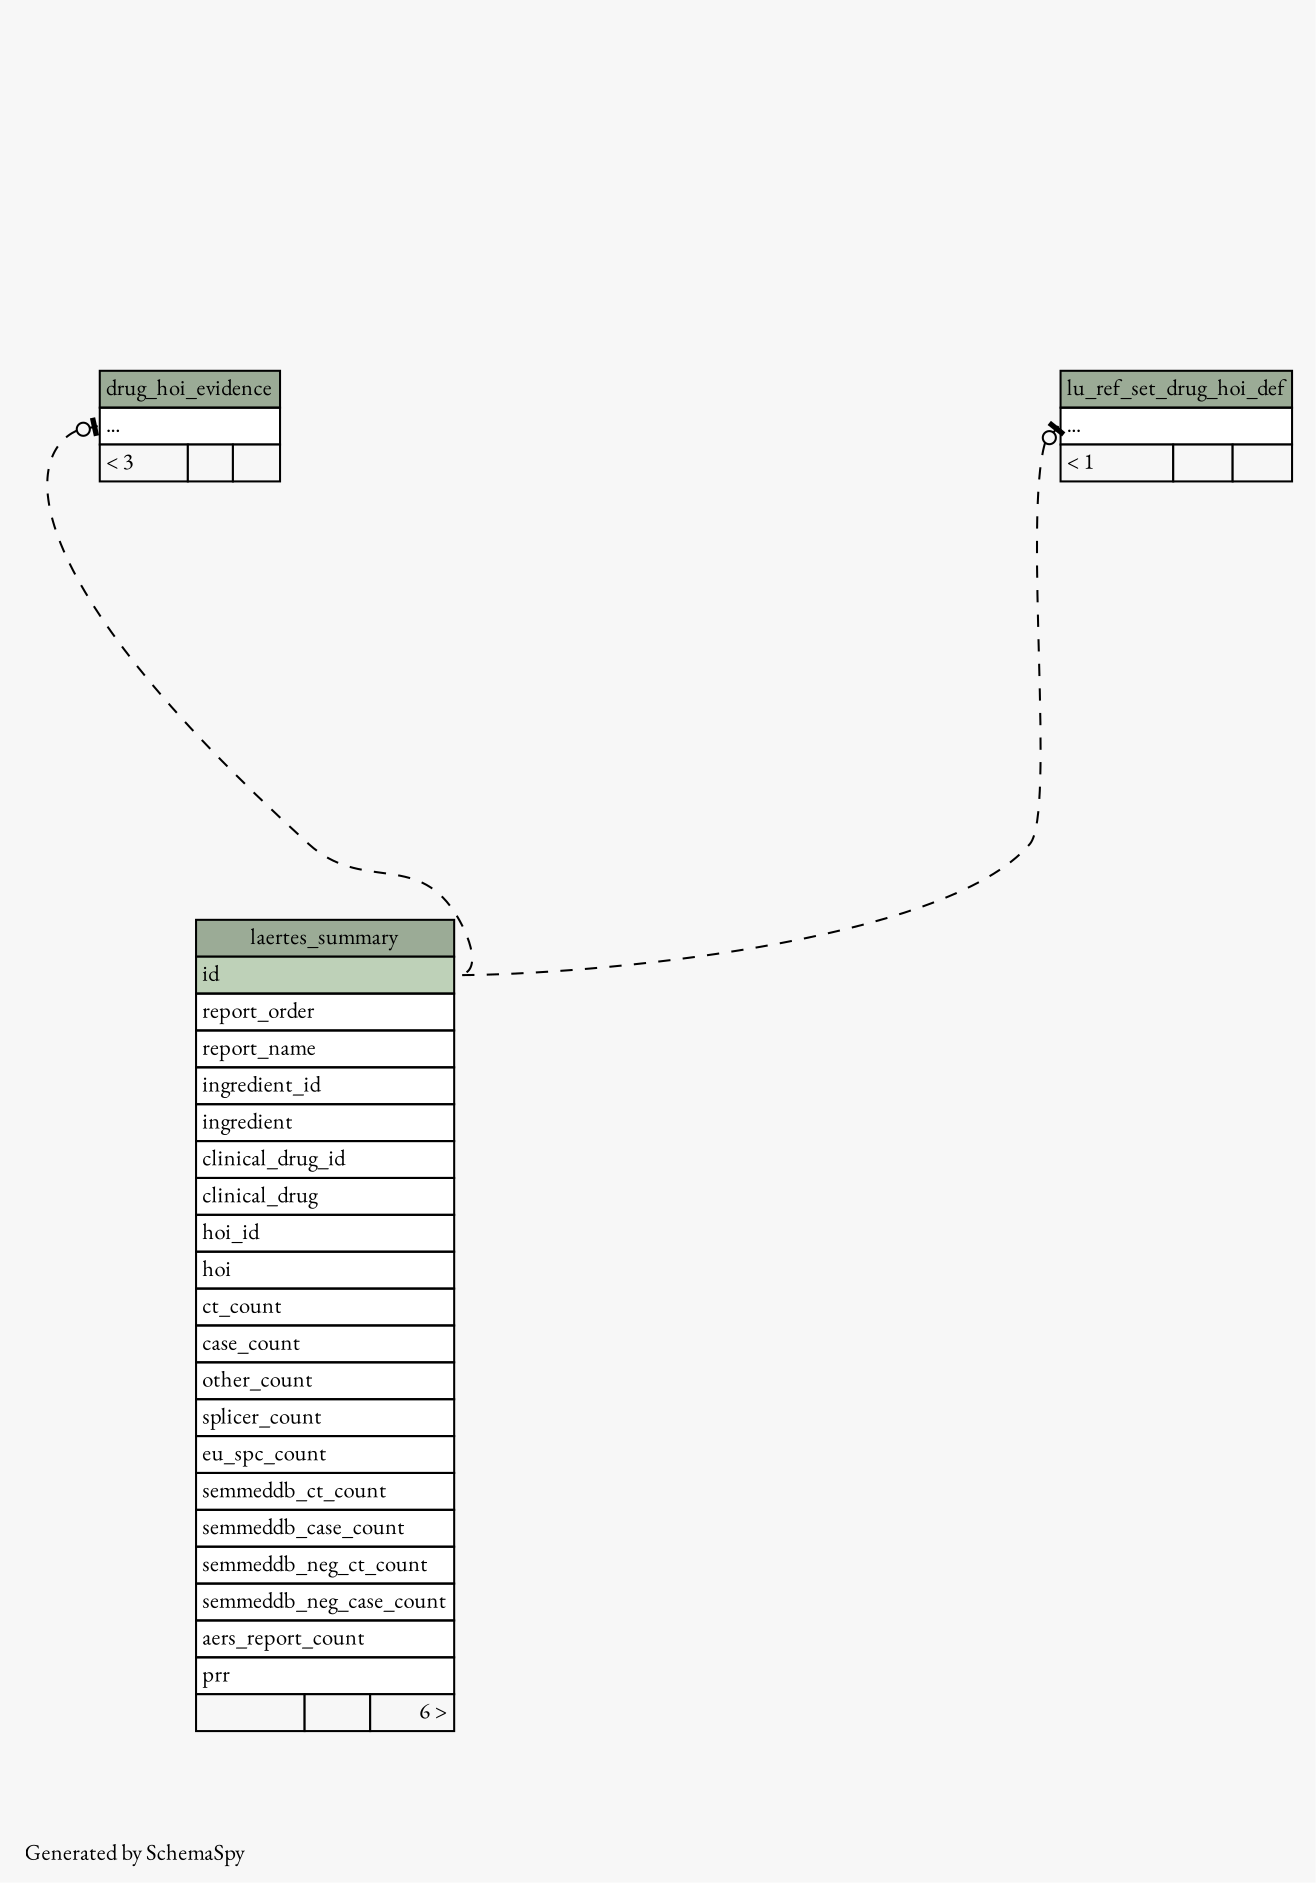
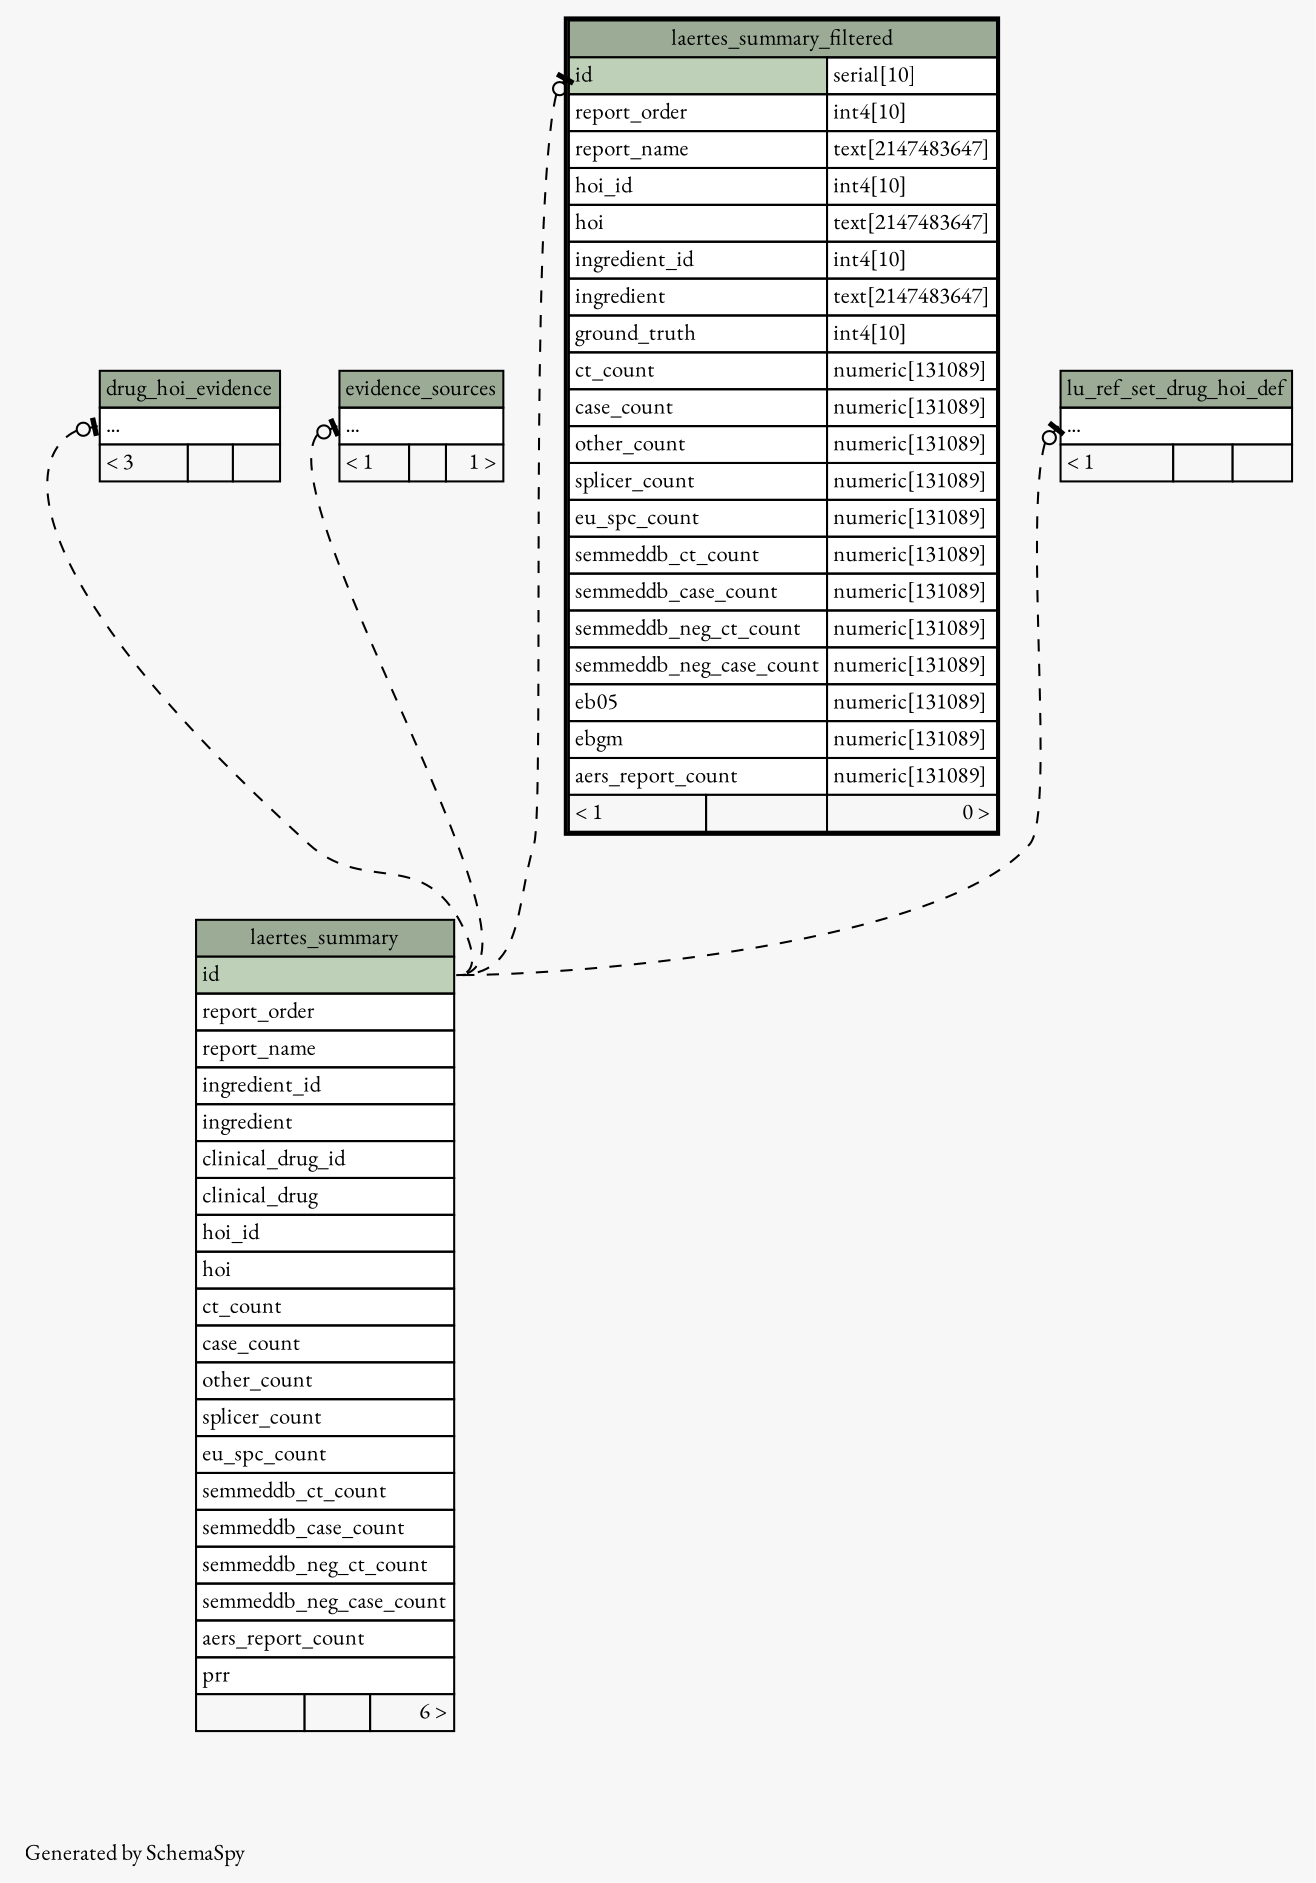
node "evidence_sources": added
node "laertes_summary_filtered": added
